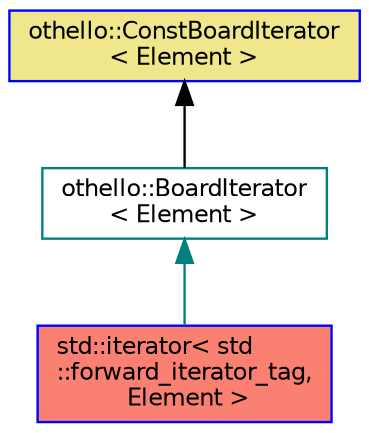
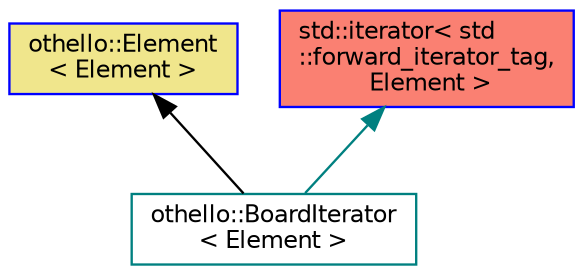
node "othello::ConstBoardIterator < Element >": label "othello::ConstBoardIterator < Element >" -> "othello::Element < Element >"
edge "std::iterator< std ::forward_iterator_tag, Element >" -> "othello::BoardIterator < Element >": reversed
